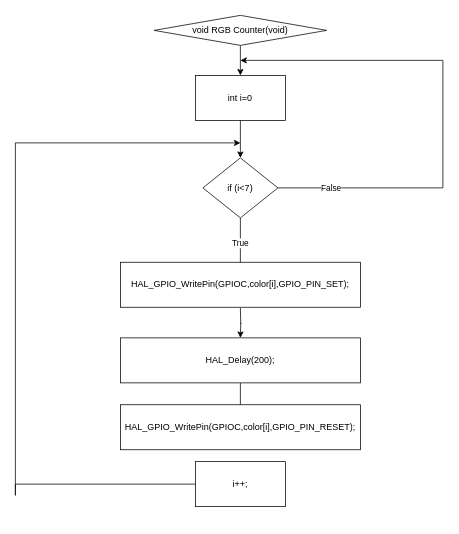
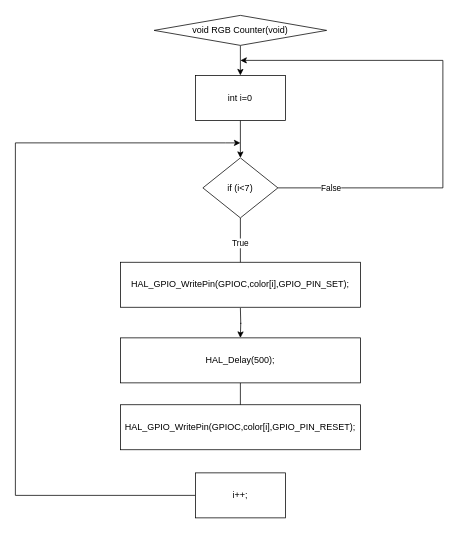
node "HAL_Delay(200);": label "HAL_Delay(200);" -> "HAL_Delay(500);"
node "i++;": moved (240, 484) -> (240, 495)
